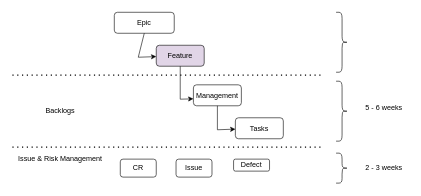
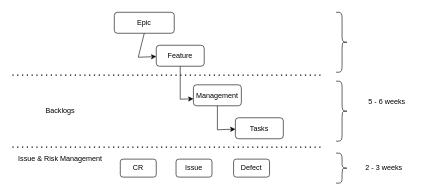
node "Feature": fillcolor #e1d5e7 -> #ffffff
node "5 - 6 weeks": moved (384, 108) -> (387, 102)
node "Defect": size 36x12 -> 36x18
